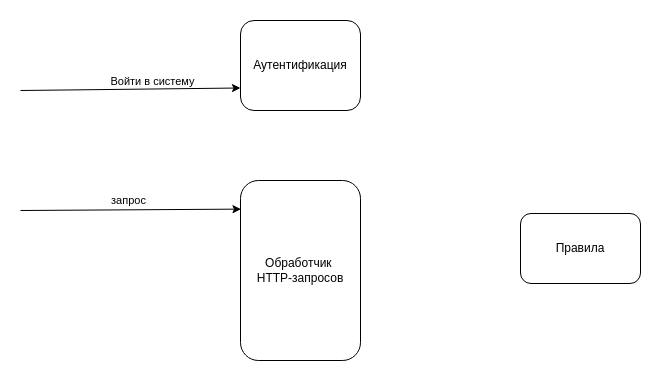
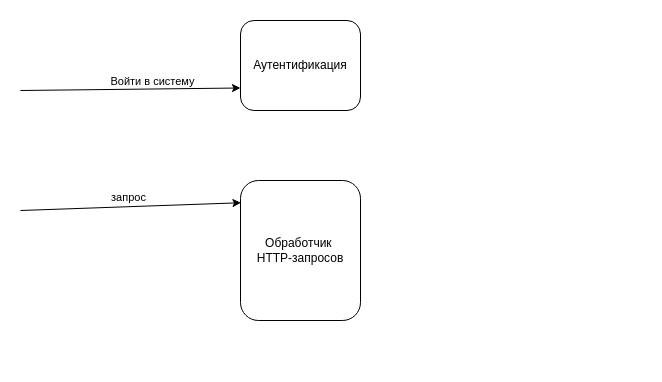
node "Правила": removed
node "Обработчик HTTP-запросов": size 120x180 -> 120x140
